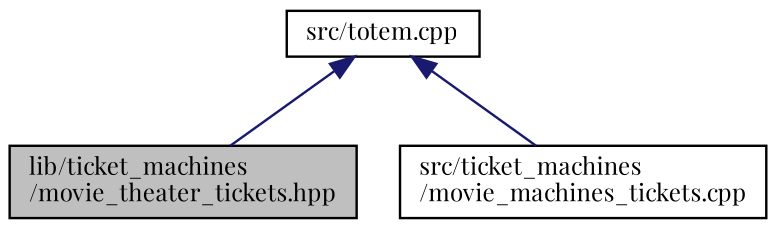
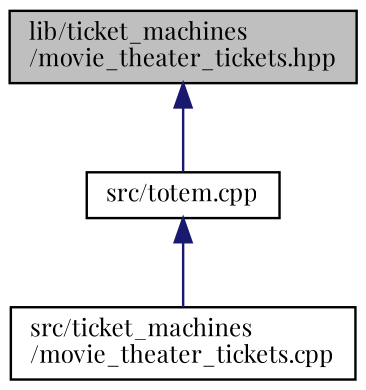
edge "lib/ticket_machines /movie_theater_tickets.hpp" -> "src/totem.cpp": reversed
node "src/ticket_machines /movie_machines_tickets.cpp": label "src/ticket_machines /movie_machines_tickets.cpp" -> "src/ticket_machines /movie_theater_tickets.cpp"
